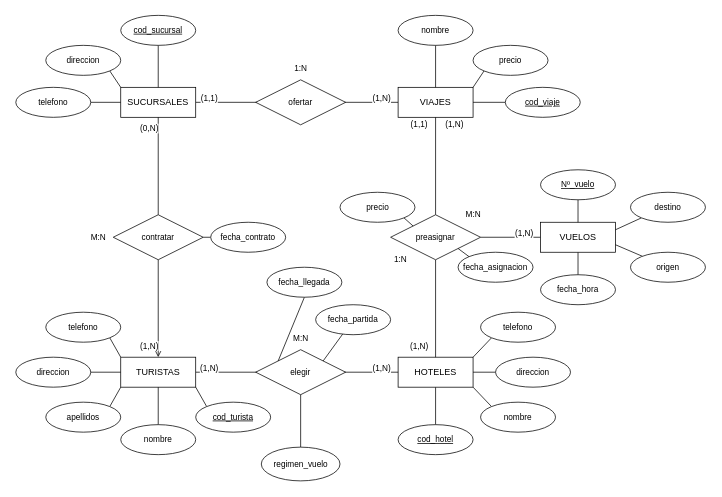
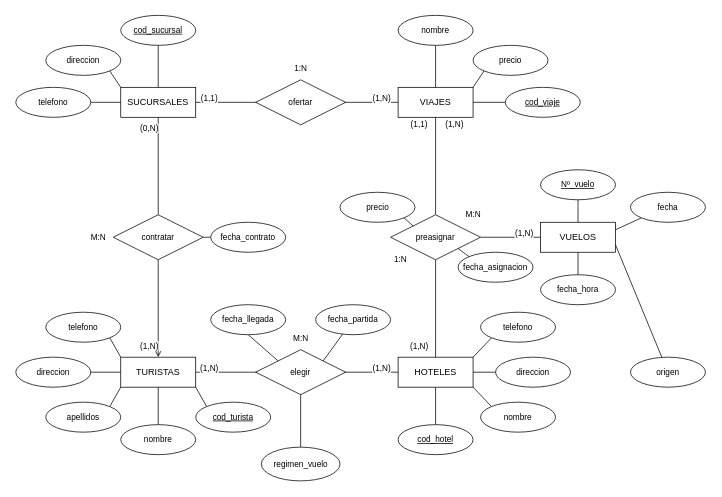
node "destino": label "destino" -> "fecha"
node "origen": moved (668, 267) -> (668, 372)
node "fecha_llegada": moved (304, 282) -> (248, 320)
